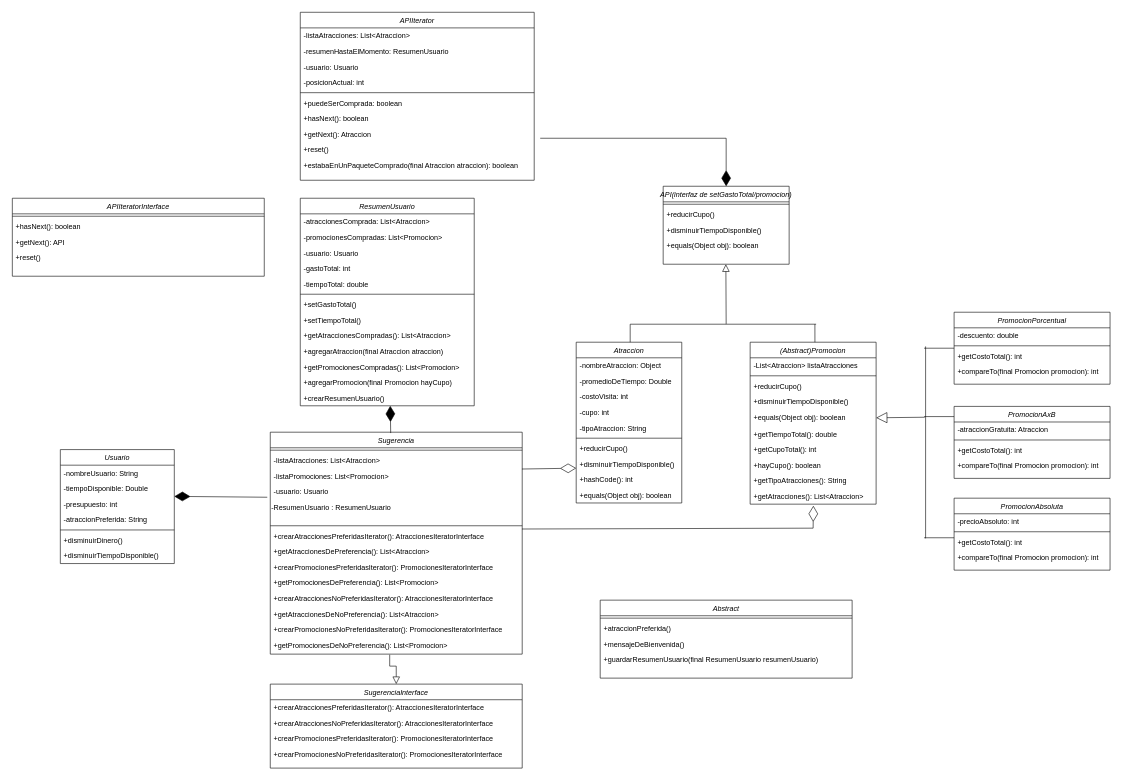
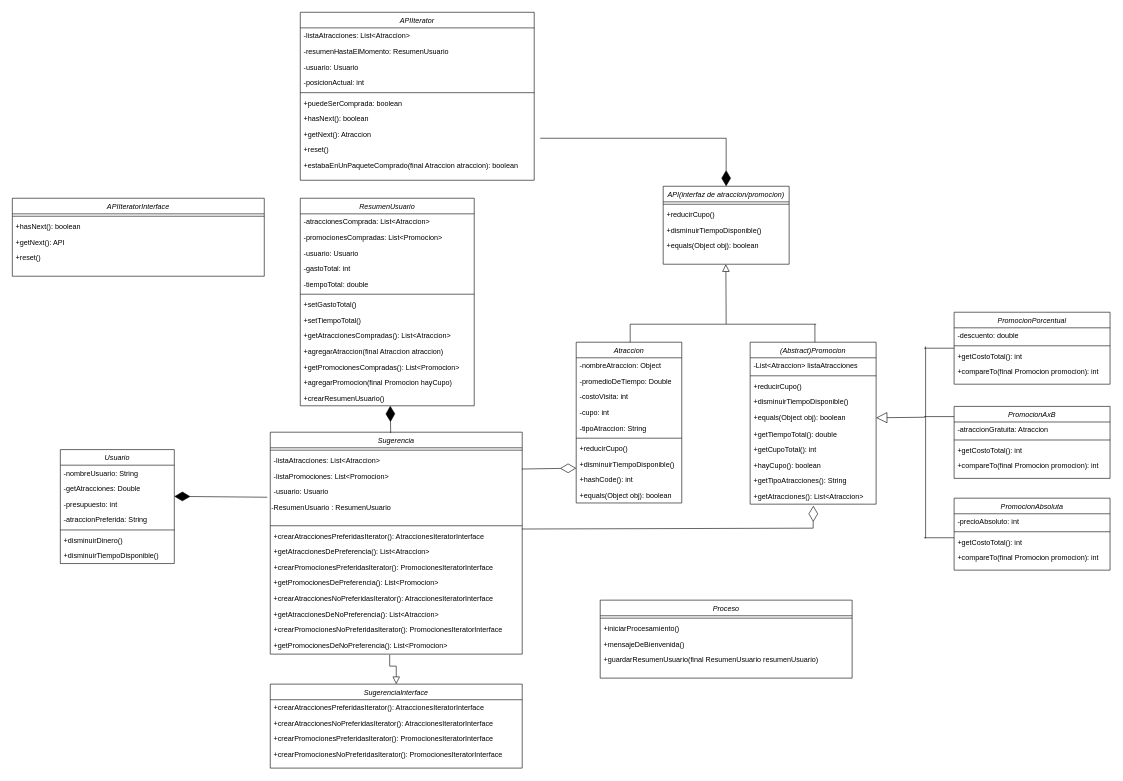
node "API(interfaz de setGastoTotal/promocion)": label "API(interfaz de setGastoTotal/promocion)" -> "API(interfaz de atraccion/promocion)"
node "-tiempoDisponible: Double": label "-tiempoDisponible: Double" -> "-getAtracciones: Double"
node "Abstract": label "Abstract" -> "Proceso"
node "+atraccionPreferida()": label "+atraccionPreferida()" -> "+iniciarProcesamiento()"
